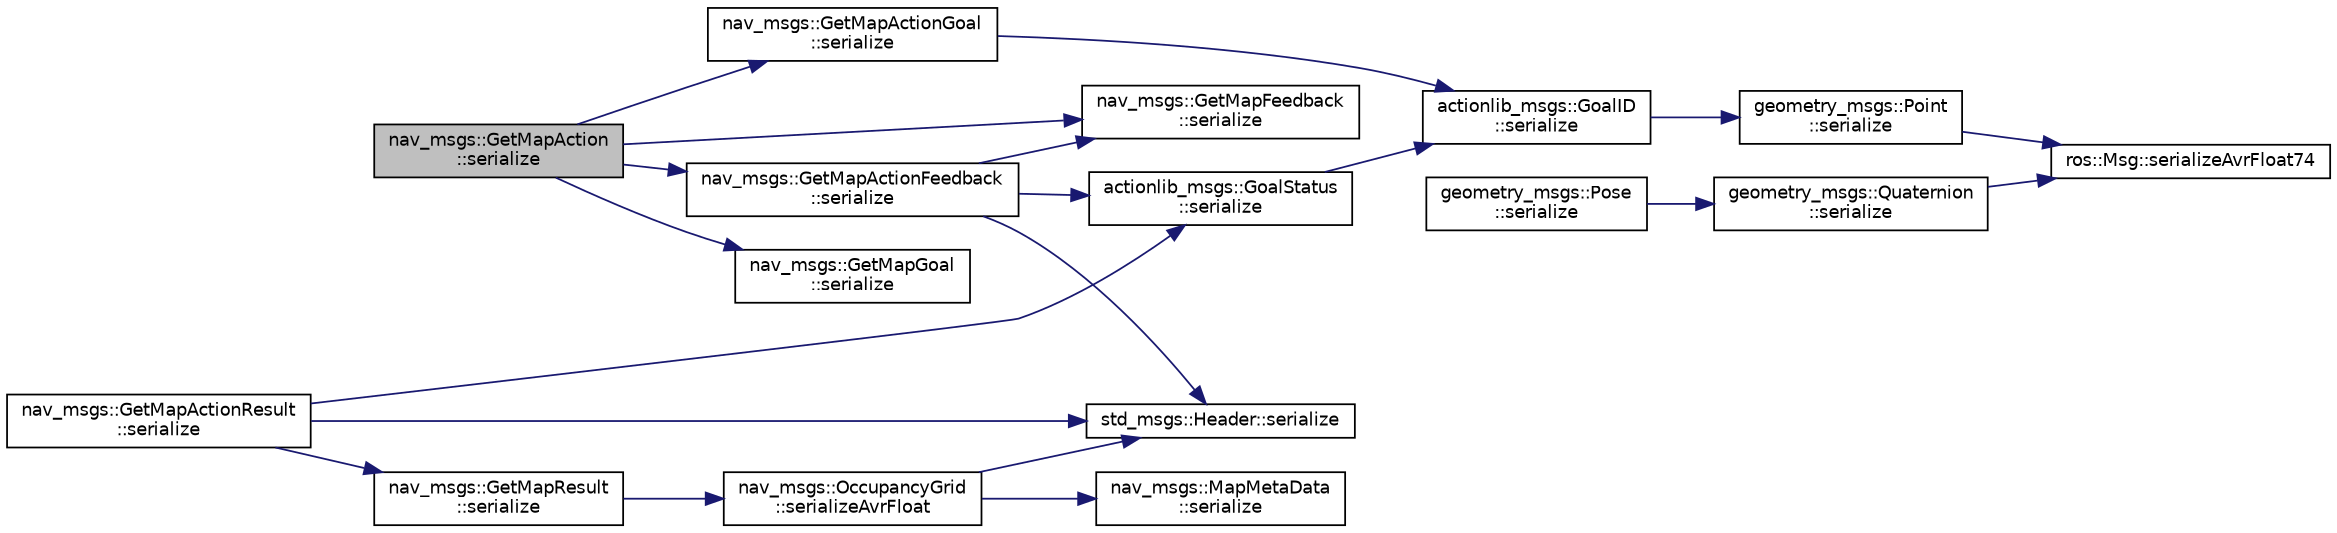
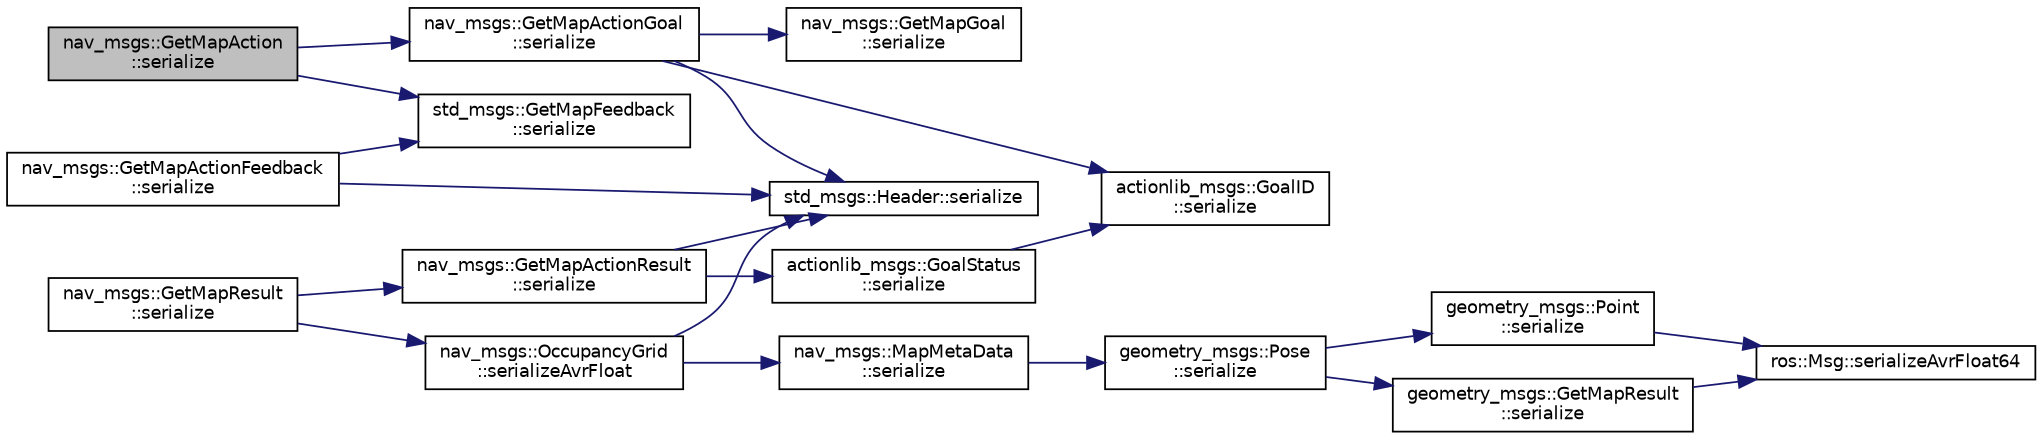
node "nav_msgs::GetMapFeedback ::serialize": label "nav_msgs::GetMapFeedback ::serialize" -> "std_msgs::GetMapFeedback ::serialize"
edge "actionlib_msgs::GoalID ::serialize" -> "geometry_msgs::Point ::serialize": now "geometry_msgs::Pose ::serialize" -> "geometry_msgs::Point ::serialize"
edge "nav_msgs::GetMapActionGoal ::serialize" -> "std_msgs::Header::serialize": added
node "ros::Msg::serializeAvrFloat74": label "ros::Msg::serializeAvrFloat74" -> "ros::Msg::serializeAvrFloat64"
edge "nav_msgs::GetMapAction ::serialize" -> "nav_msgs::GetMapActionFeedback ::serialize": removed
edge "nav_msgs::GetMapActionFeedback ::serialize" -> "actionlib_msgs::GoalStatus ::serialize": removed
node "geometry_msgs::Quaternion ::serialize": label "geometry_msgs::Quaternion ::serialize" -> "geometry_msgs::GetMapResult ::serialize"
edge "nav_msgs::GetMapAction ::serialize" -> "nav_msgs::GetMapGoal ::serialize": now "nav_msgs::GetMapActionGoal ::serialize" -> "nav_msgs::GetMapGoal ::serialize"
edge "nav_msgs::MapMetaData ::serialize" -> "geometry_msgs::Pose ::serialize": added
edge "nav_msgs::GetMapActionResult ::serialize" -> "nav_msgs::GetMapResult ::serialize": reversed
